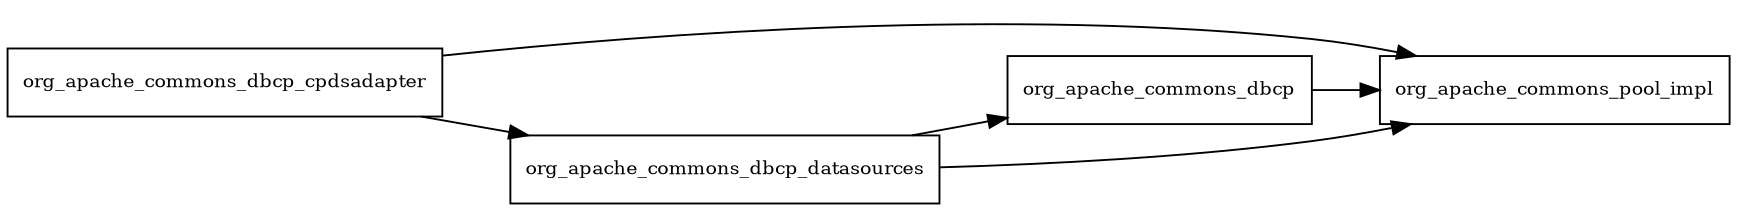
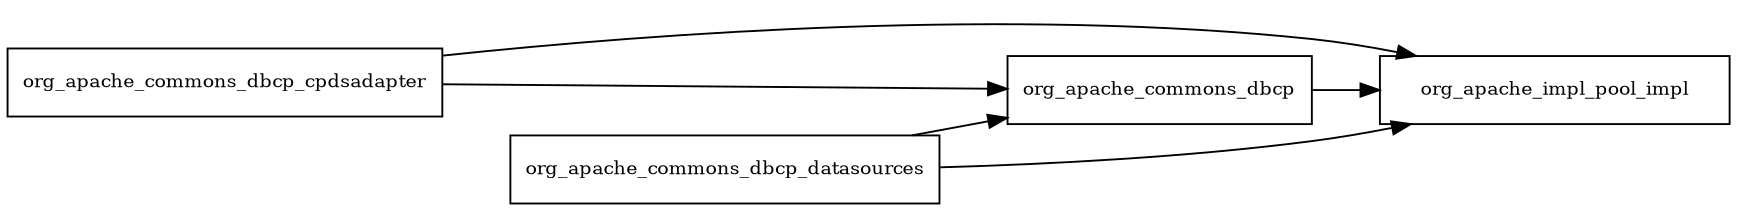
node "org_apache_commons_pool_impl": label "org_apache_commons_pool_impl" -> "org_apache_impl_pool_impl"
edge "org_apache_commons_dbcp_cpdsadapter" -> "org_apache_commons_dbcp_datasources": now "org_apache_commons_dbcp_cpdsadapter" -> "org_apache_commons_dbcp"
